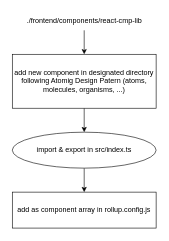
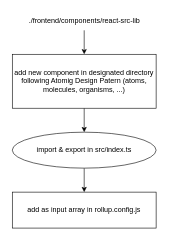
node "./frontend/components/react-cmp-lib": label "./frontend/components/react-cmp-lib" -> "./frontend/components/react-src-lib"
node "add as component array in rollup.config.js": label "add as component array in rollup.config.js" -> "add as input array in rollup.config.js"
